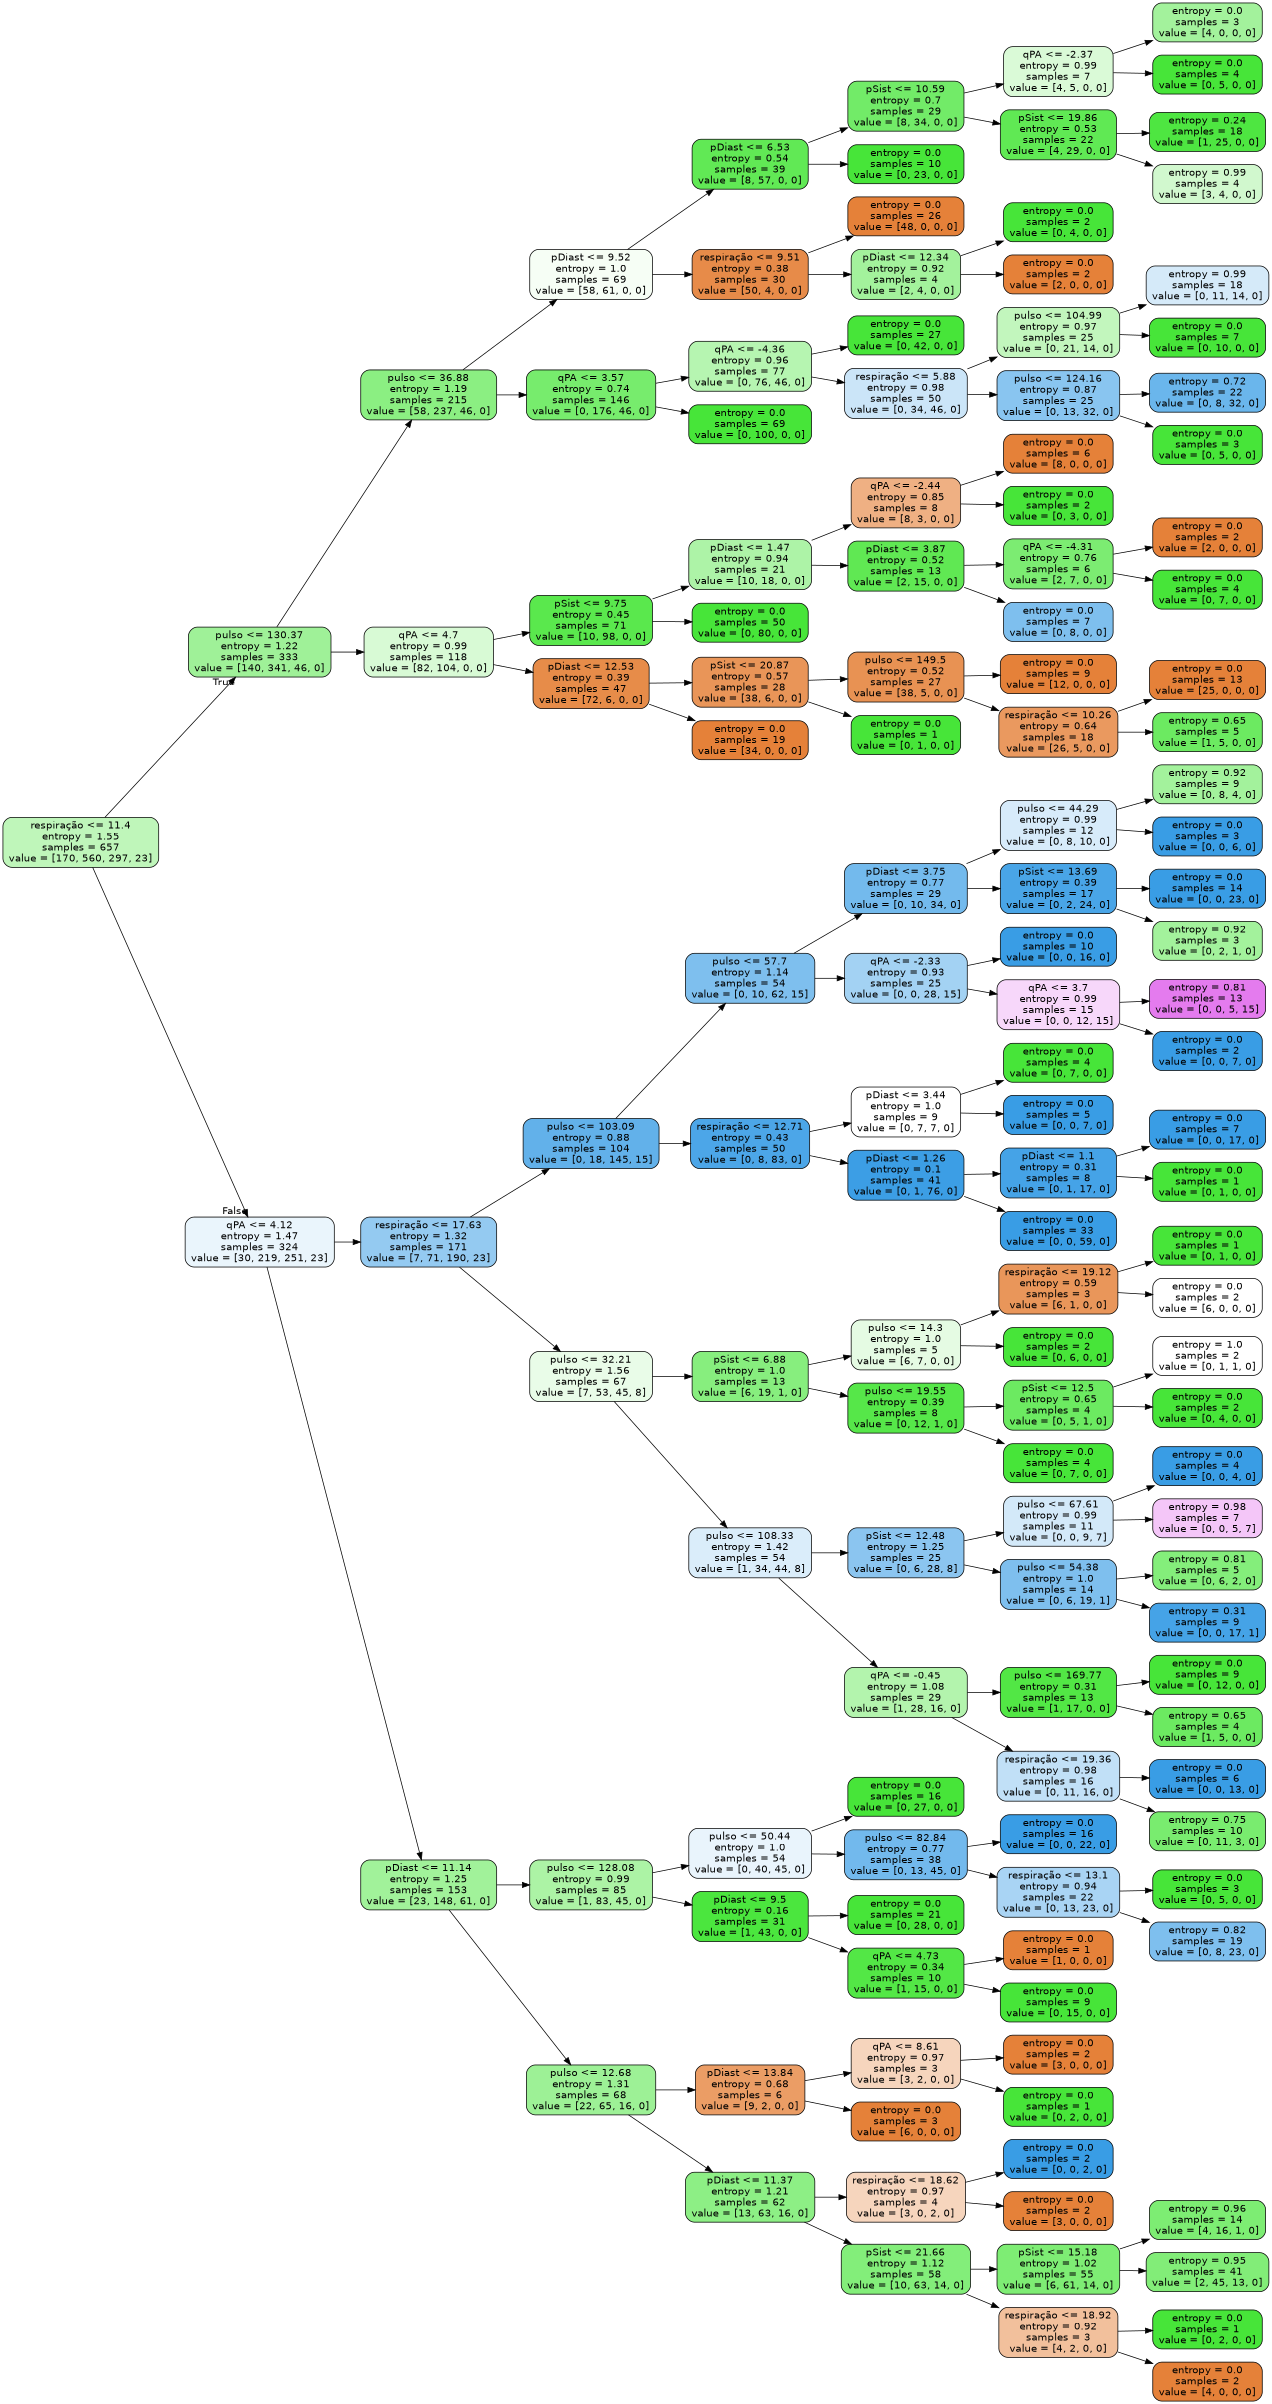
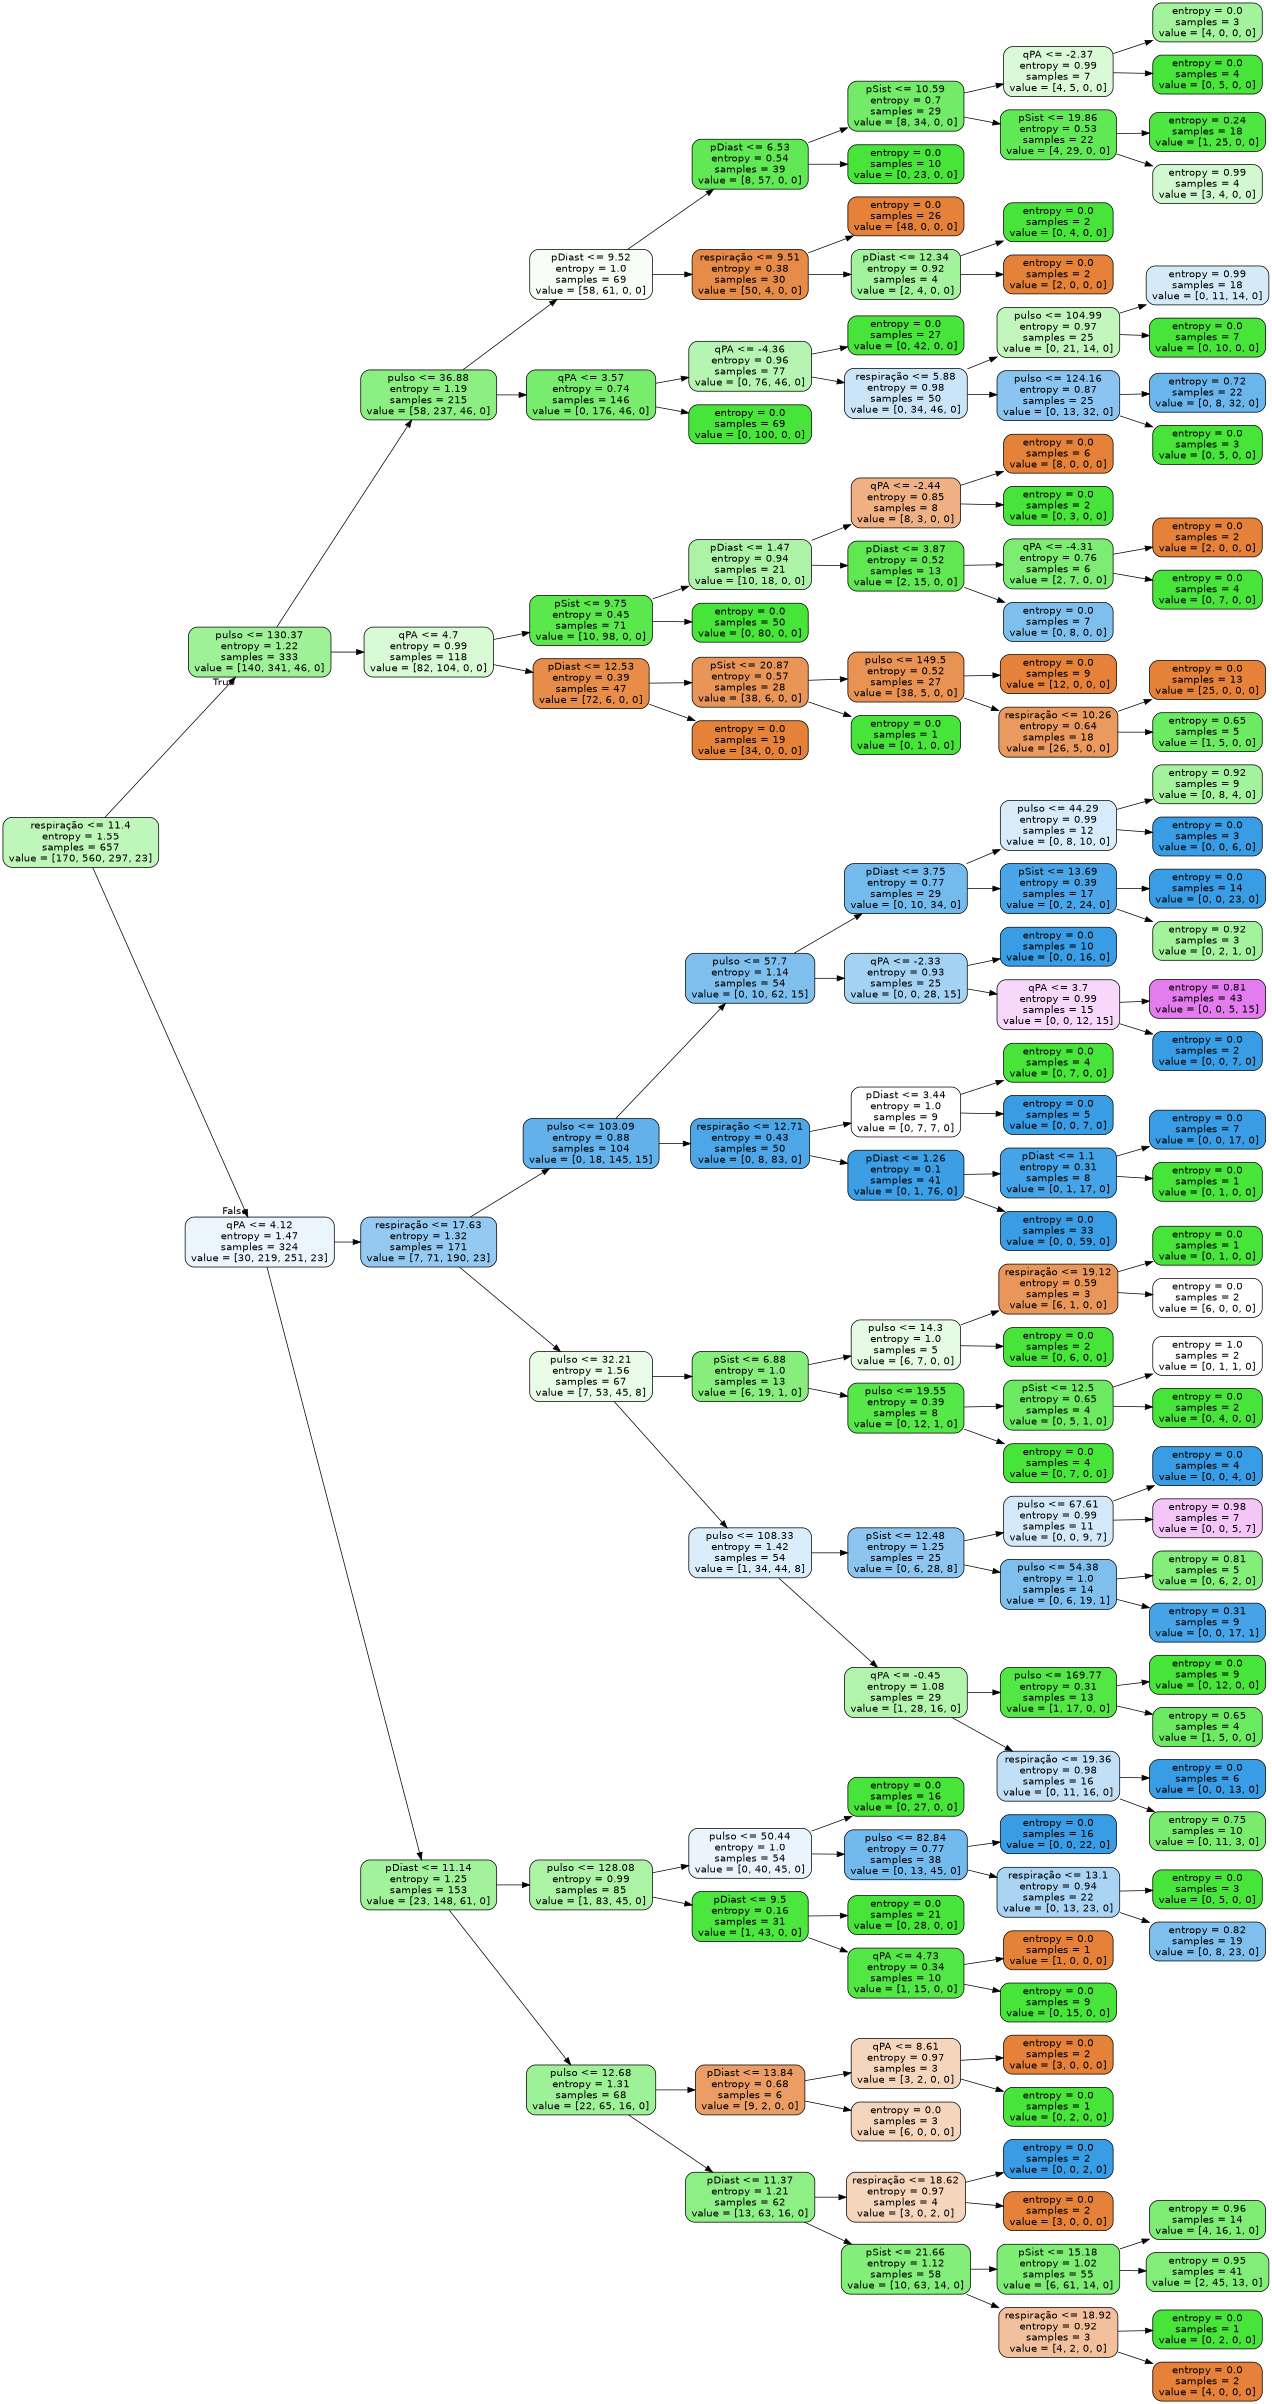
node "entropy = 0.81 samples = 13 value = [0, 0, 5, 15]": label "entropy = 0.81 samples = 13 value = [0, 0, 5, 15]" -> "entropy = 0.81 samples = 43 value = [0, 0, 5, 15]"
node "entropy = 0.0 samples = 3 value = [6, 0, 0, 0]": fillcolor #e58139 -> #f6d5bd
